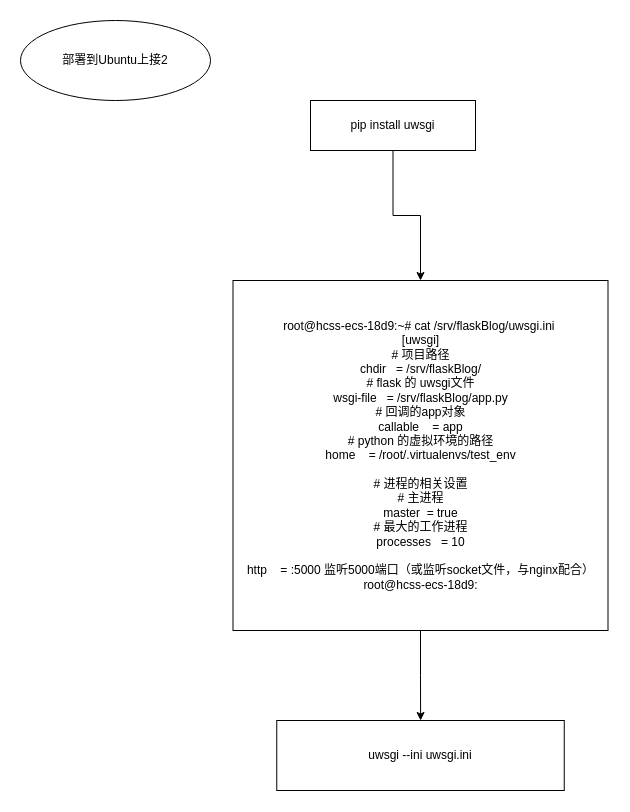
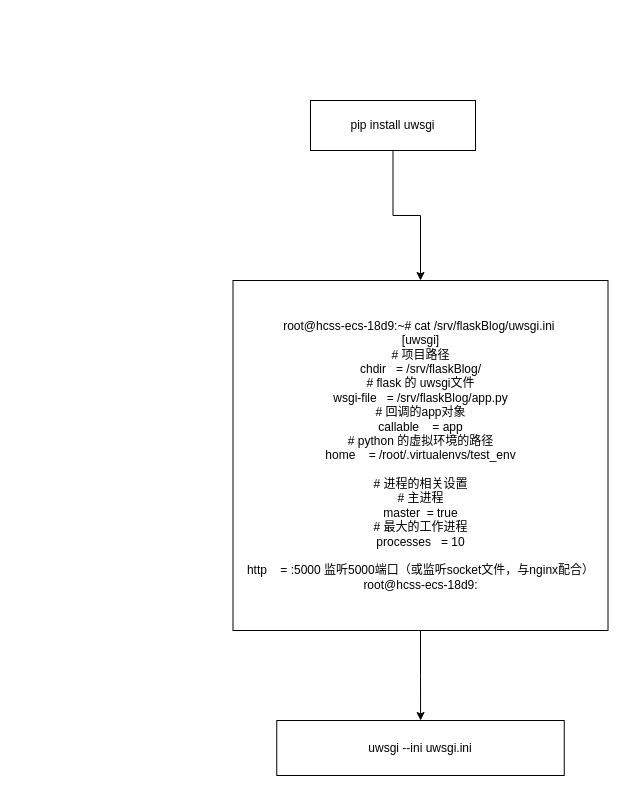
node "部署到Ubuntu上接2": removed
node "uwsgi --ini uwsgi.ini": size 288x70 -> 288x55
